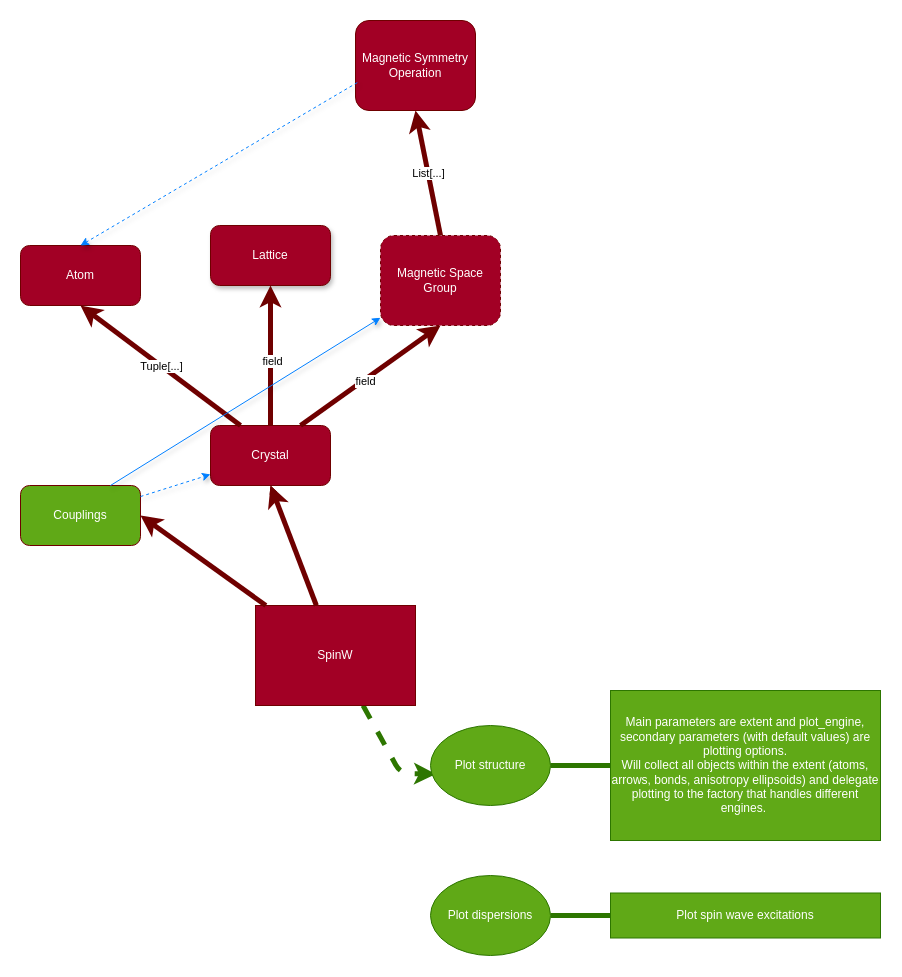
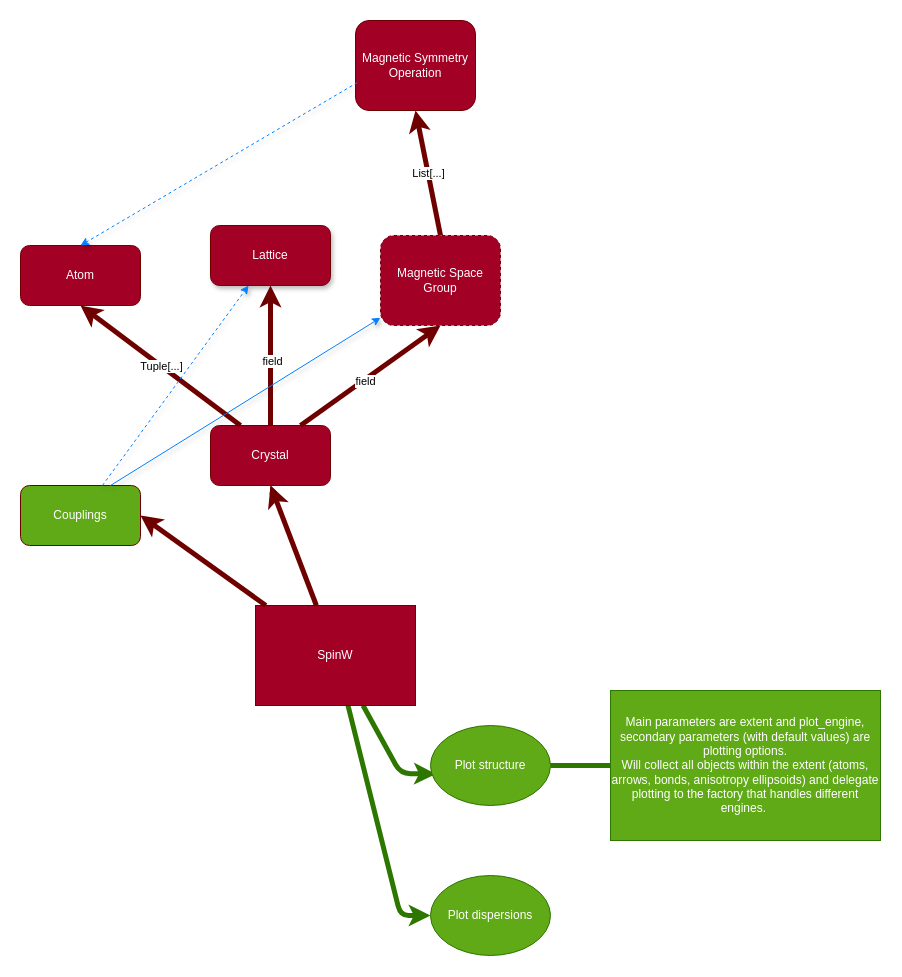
edge "Couplings" -> "Crystal": now "Couplings" -> "Lattice"
edge "SpinW" -> "Plot structure": style dashed -> solid
edge "SpinW" -> "Plot dispersions": added
edge "Plot dispersions" -- "Plot spin wave excitations": removed
node "Plot spin wave excitations": removed
